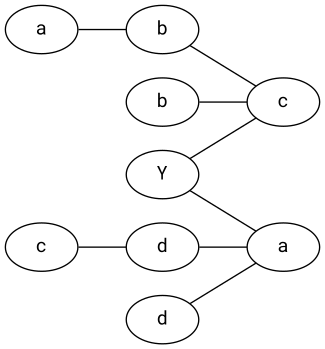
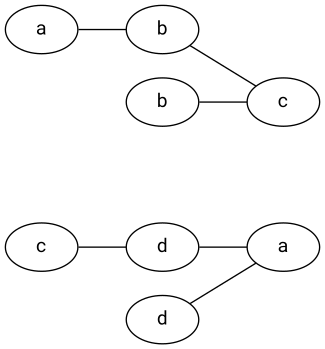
node "Y": removed
